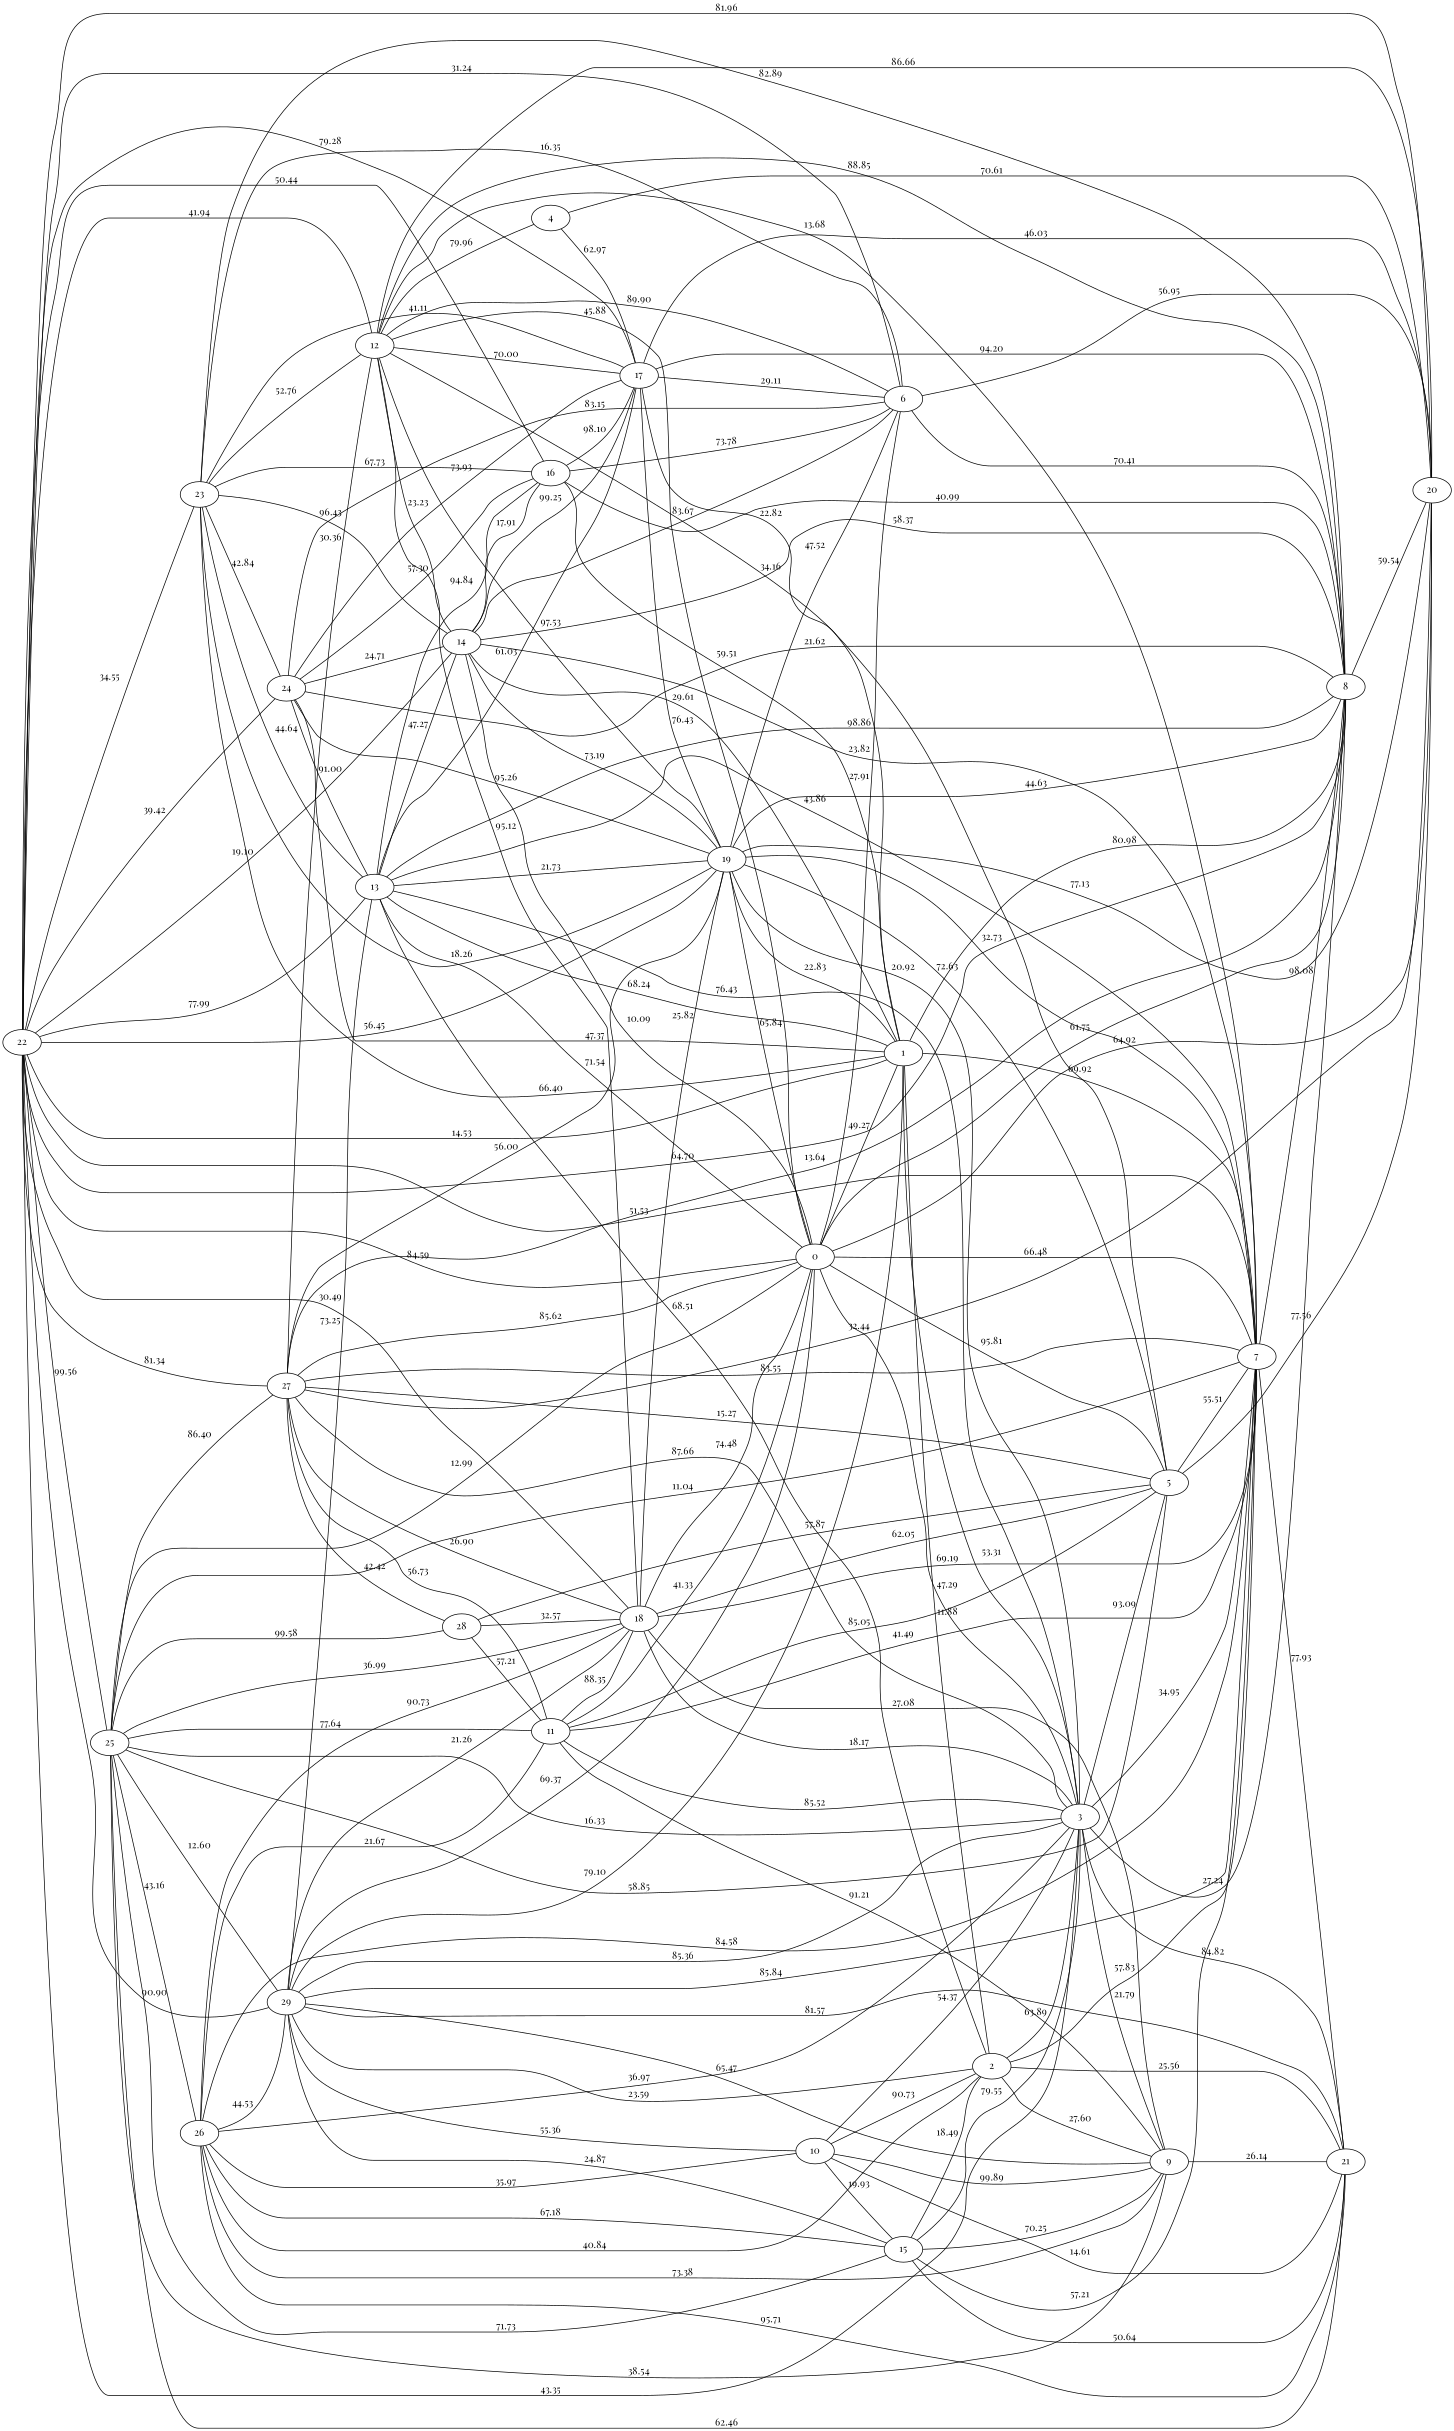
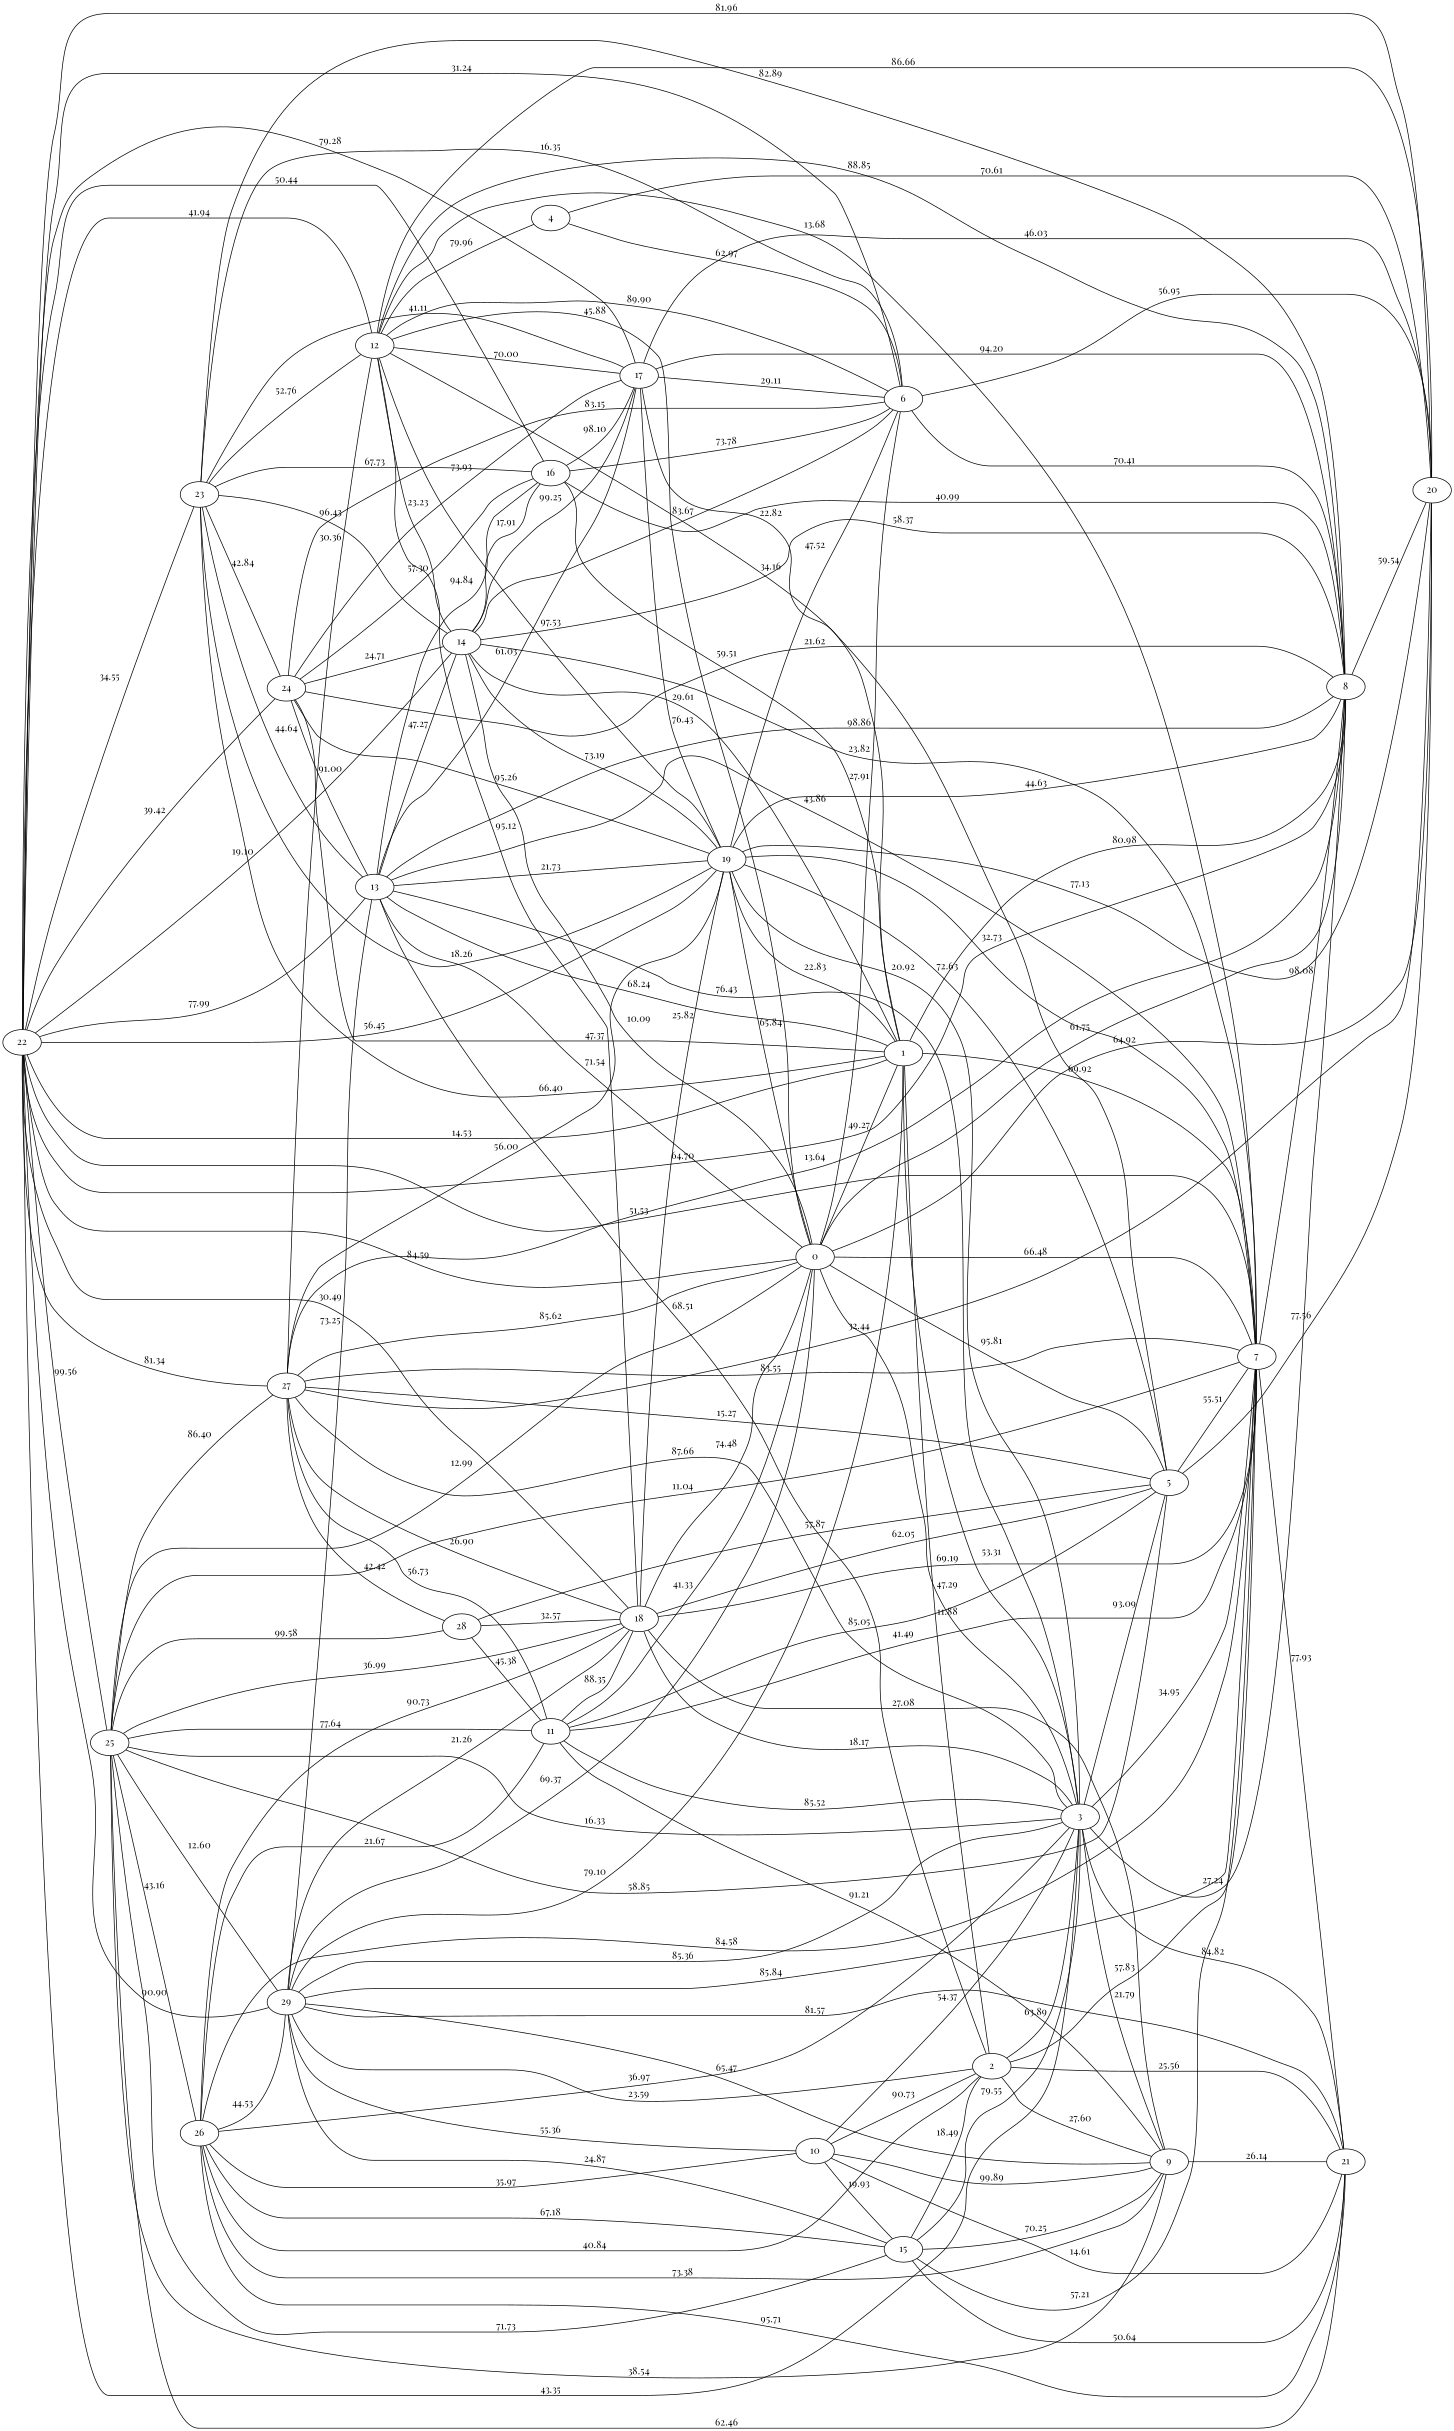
edge "4" -- "17": now "4" -- "6"
edge "28" -- "11": label "57.21" -> "45.38"
